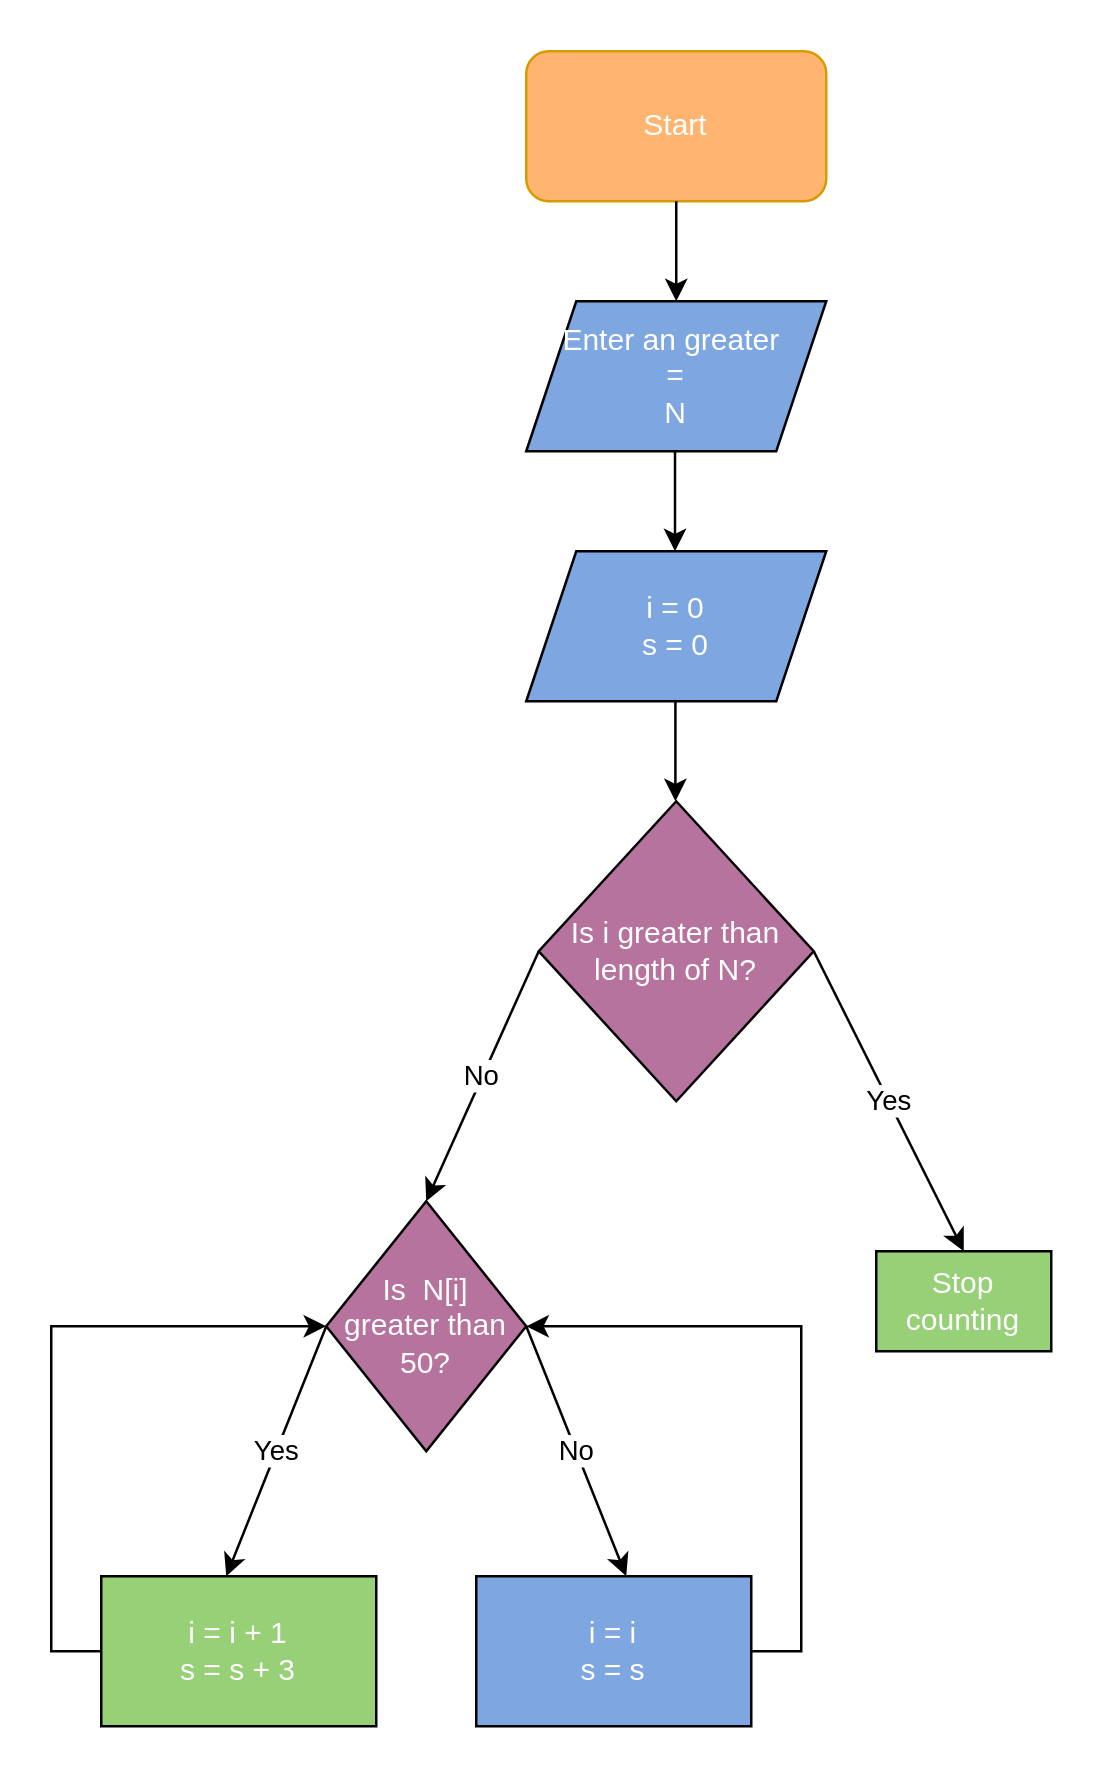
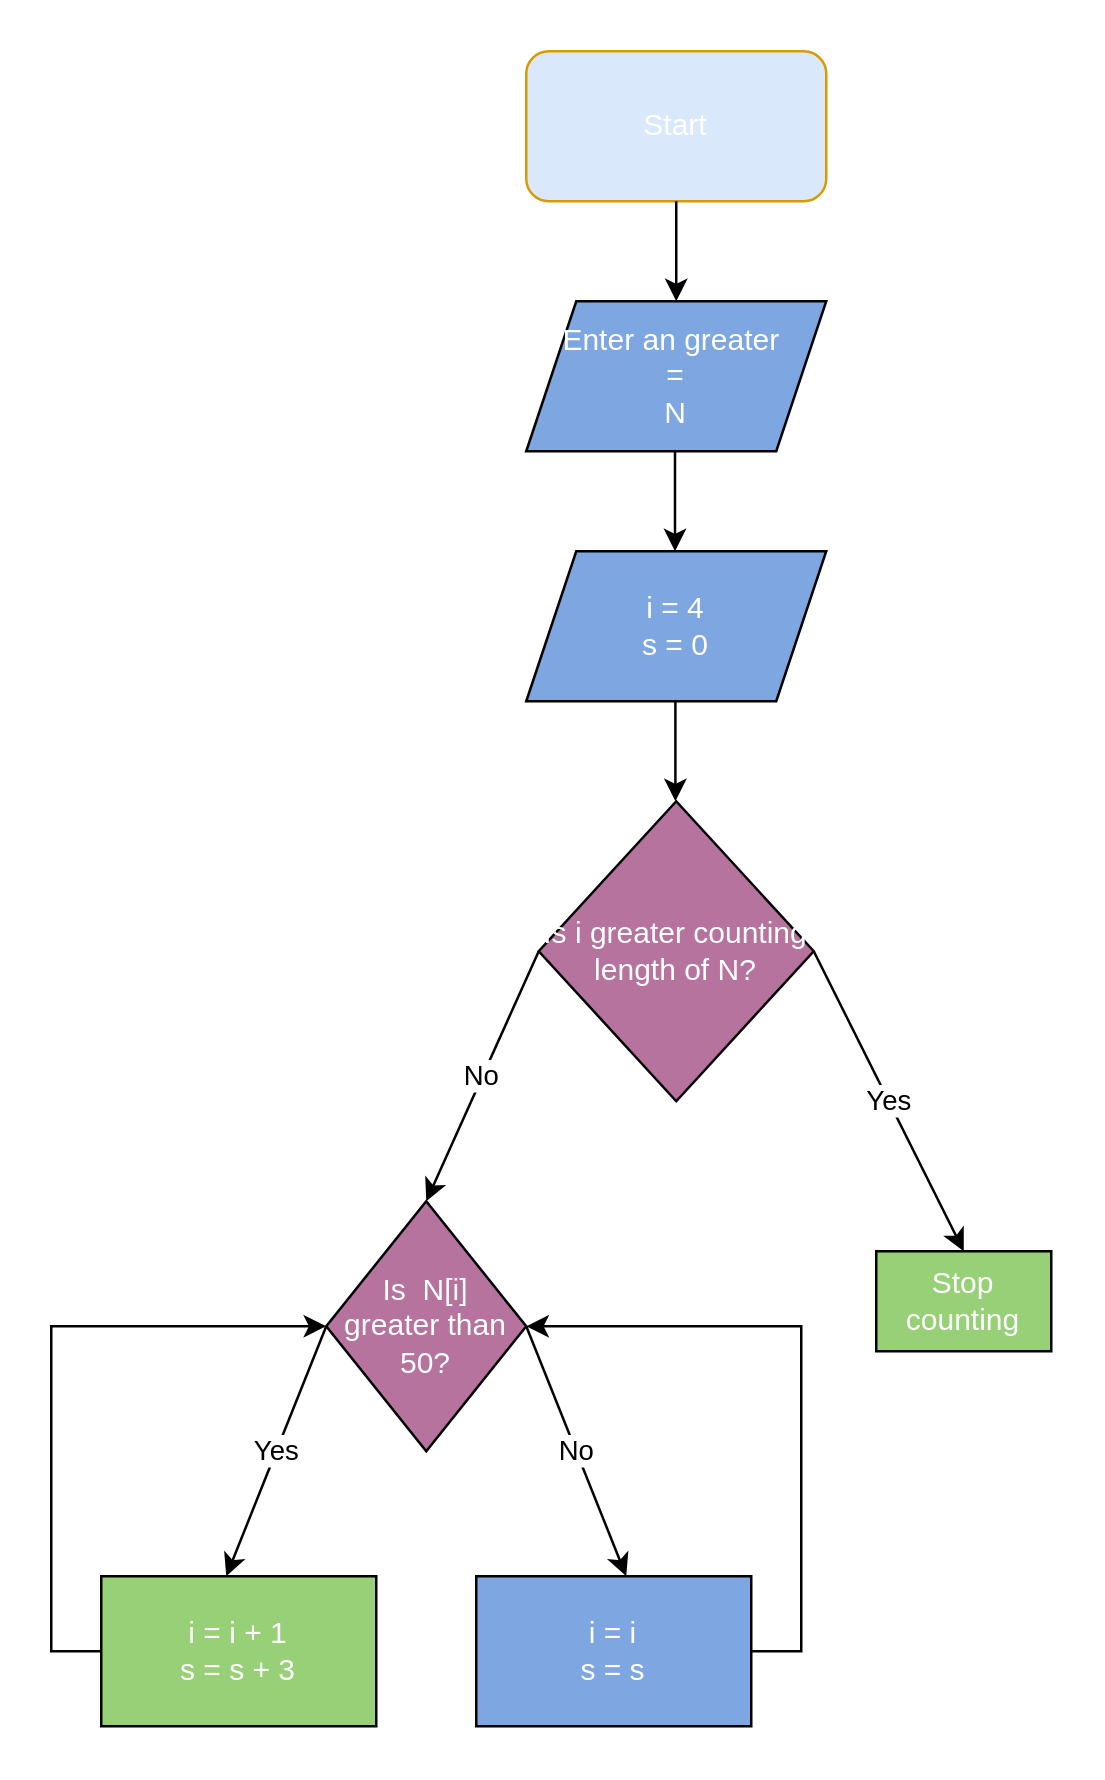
node "Start": fillcolor #ffb570 -> #dae8fc
node "i = 0 s = 0": label "i = 0 s = 0" -> "i = 4 s = 0"
node "Is i greater than length of N?": label "Is i greater than length of N?" -> "Is i greater counting length of N?"
